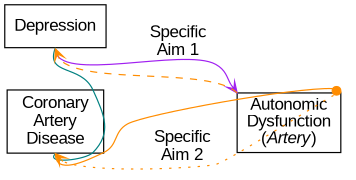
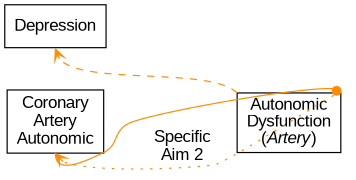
edge "Depression" -> "Autonomic": removed, label "Specific Aim 1"
edge "Depression" -- "Coronary": removed
node "Coronary": text "Disease" -> "Autonomic"
